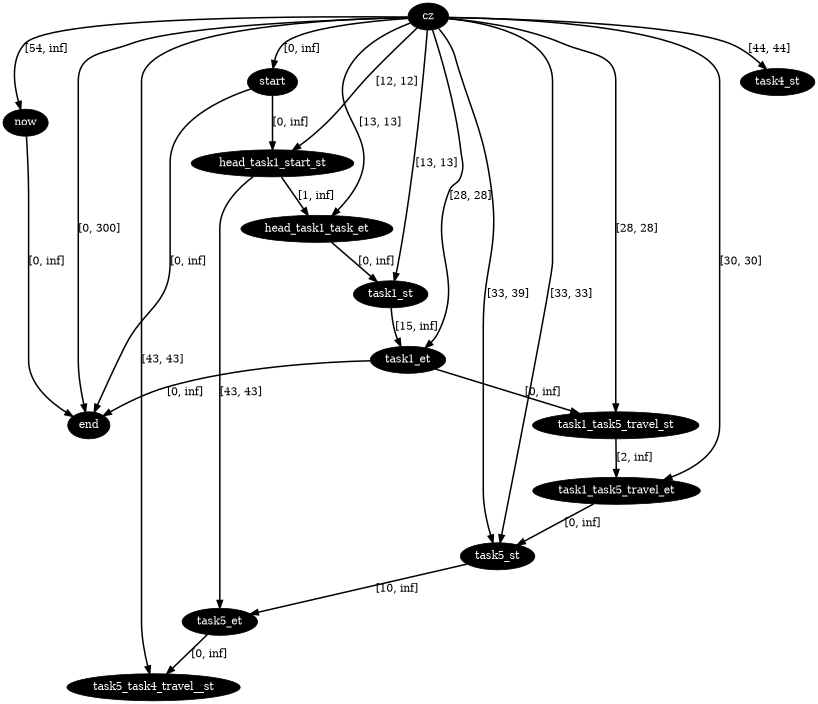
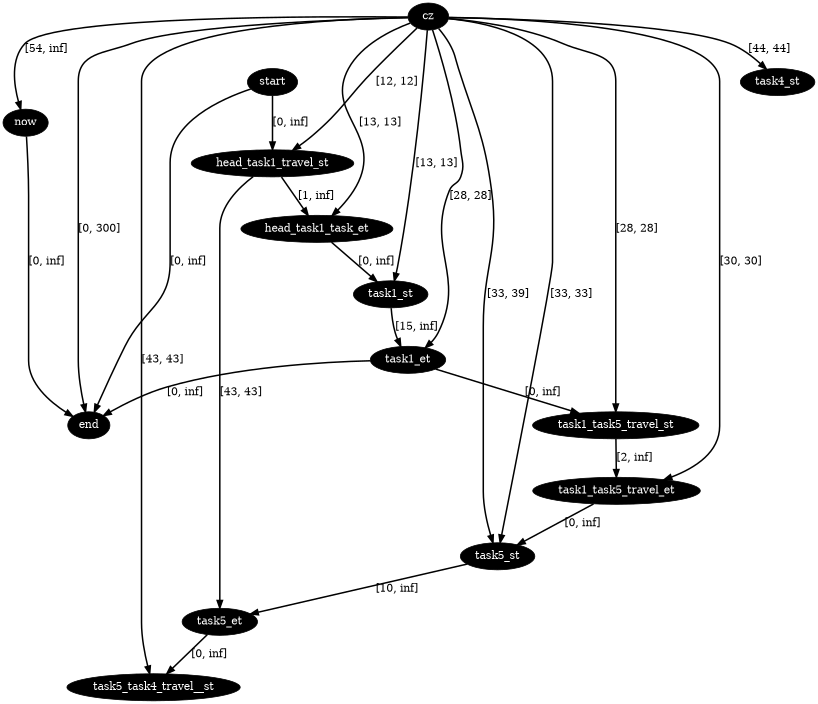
edge "cz" -> "start": removed, label "[0, inf]"
node "head_task1_start_st": label "head_task1_start_st" -> "head_task1_travel_st"
